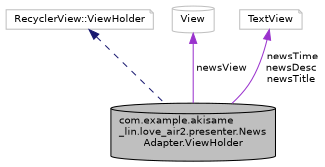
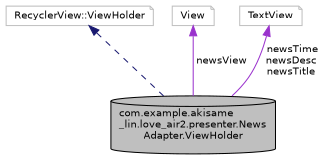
node "View": shape cylinder -> note
